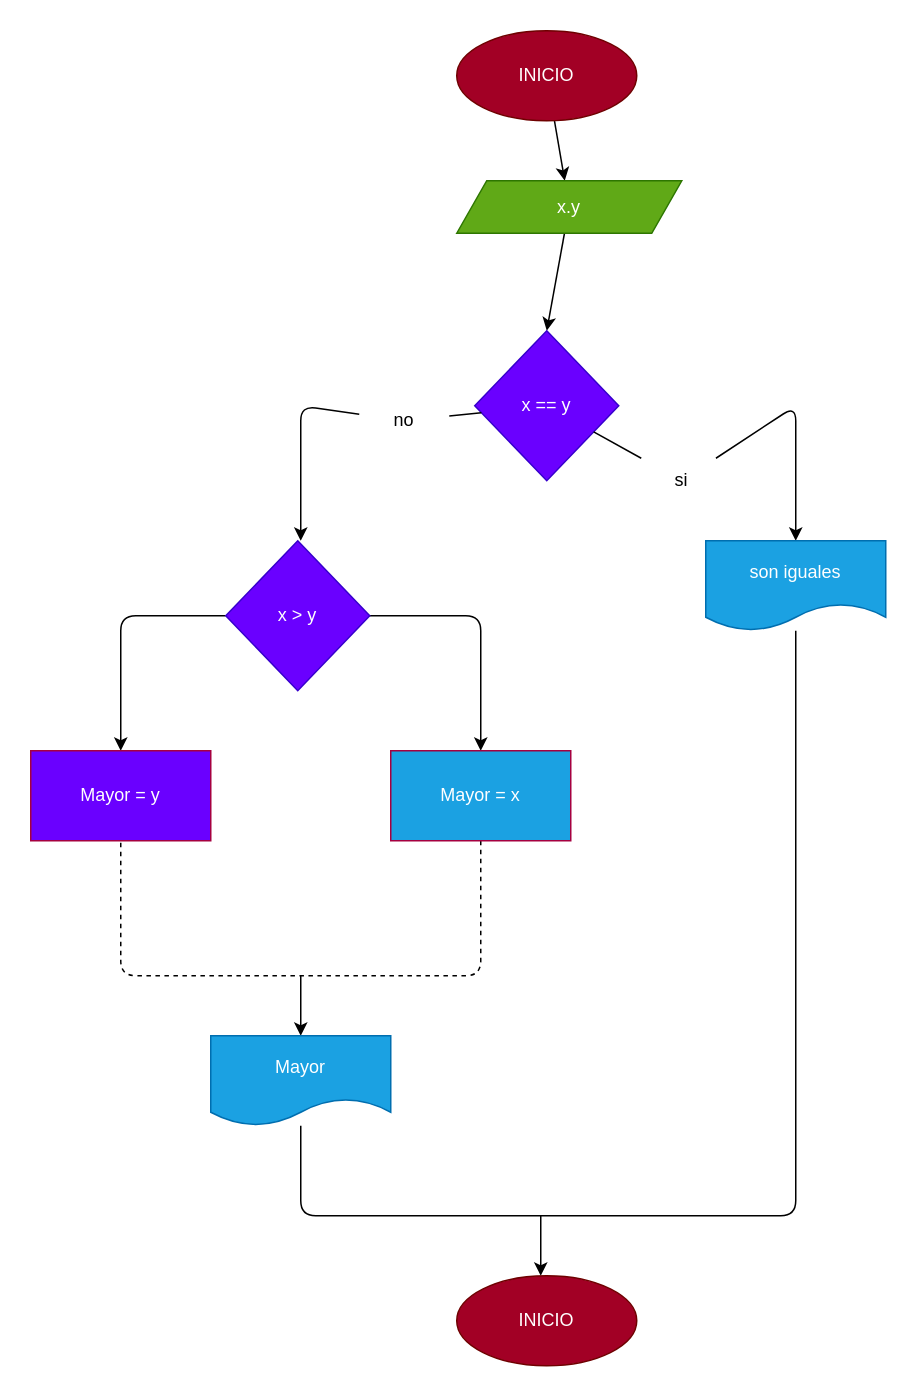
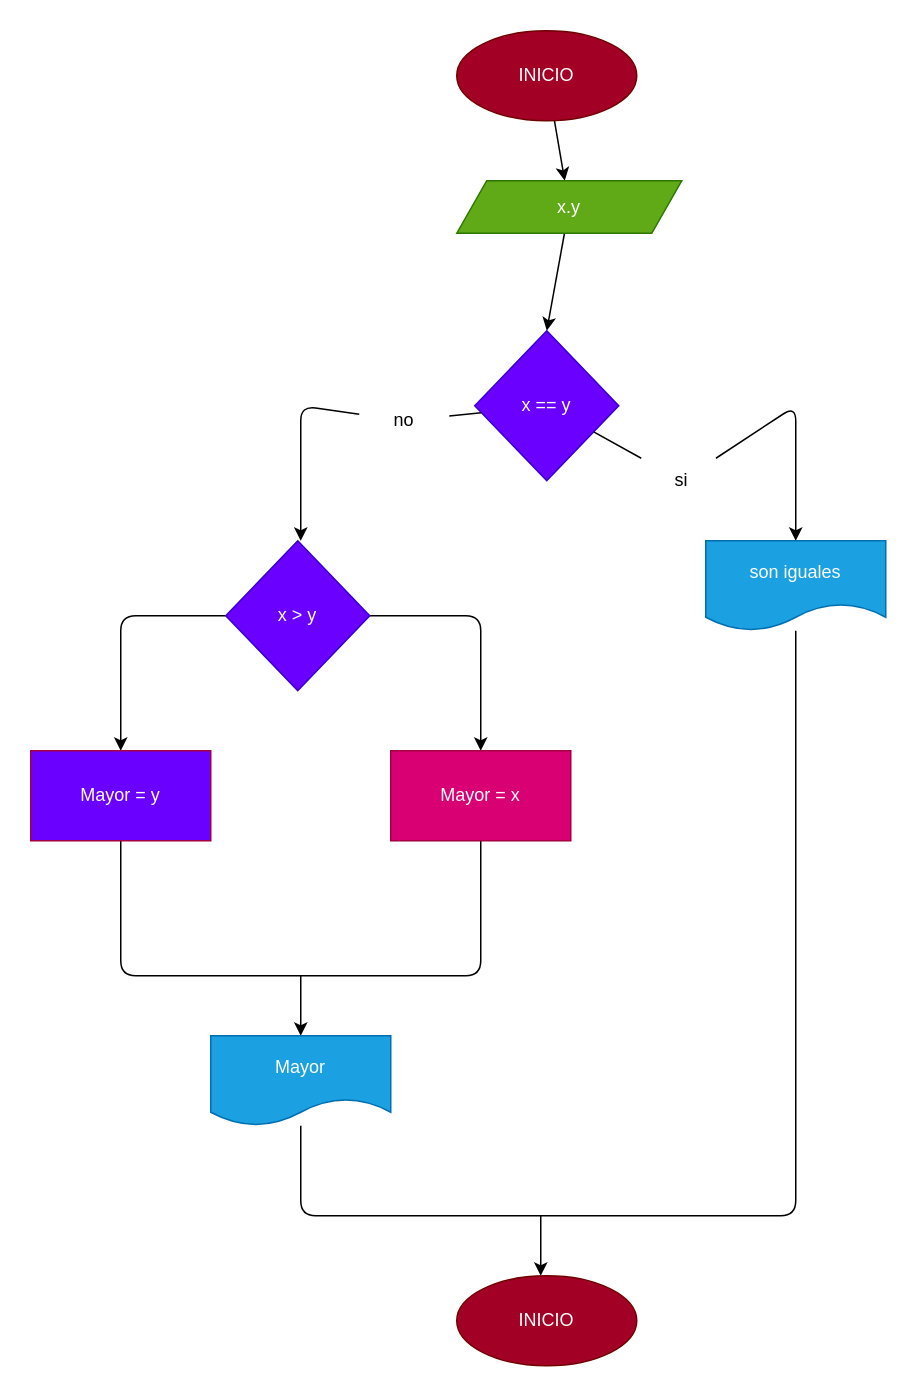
node "Mayor = x": fillcolor #1ba1e2 -> #d80073
edge "Mayor = y" -- "Mayor = x": style dashed -> solid
